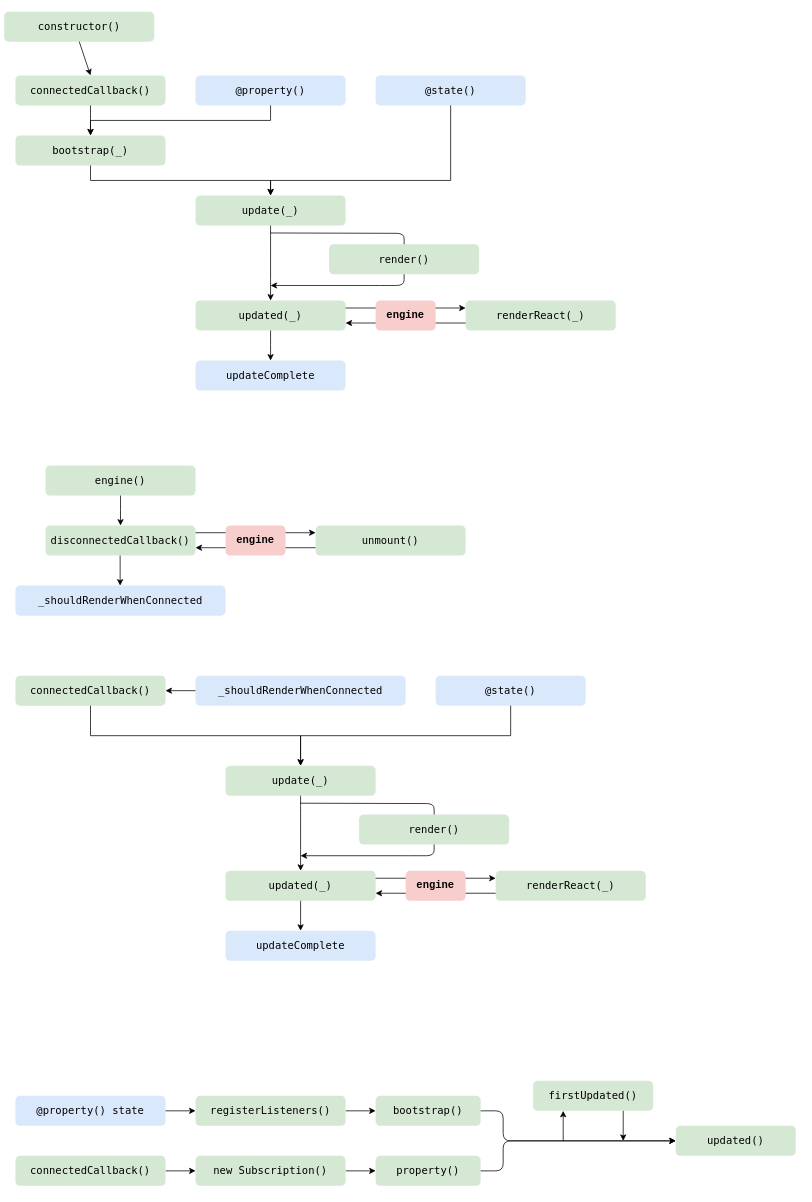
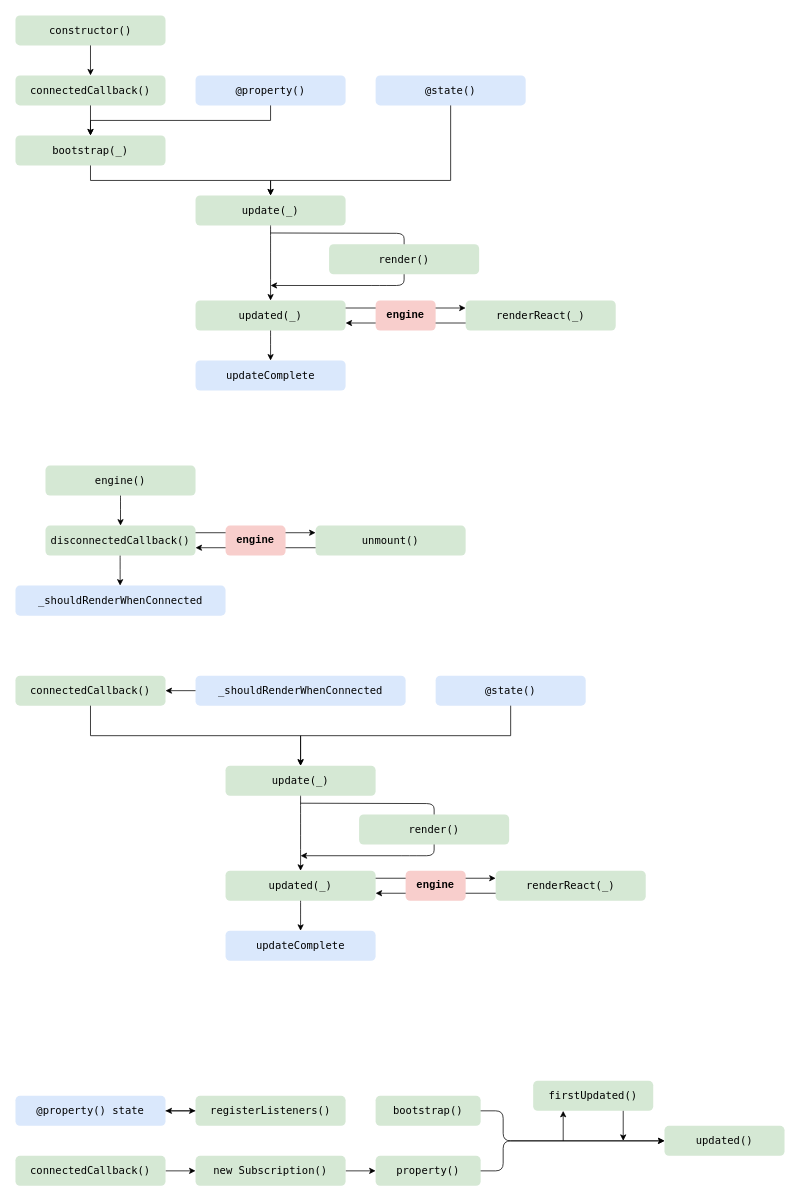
node "constructor()": moved (79, 27) -> (90, 30)
edge "registerListeners()" -> "bootstrap()": now "registerListeners()" -> "@property() state"
node "updated()": moved (735, 1140) -> (724, 1140)
